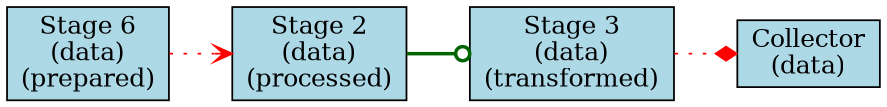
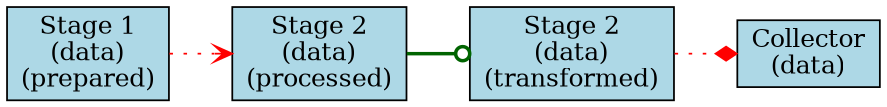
node "Stage 6 (data) (prepared)": label "Stage 6 (data) (prepared)" -> "Stage 1 (data) (prepared)"
node "Stage 3 (data) (transformed)": label "Stage 3 (data) (transformed)" -> "Stage 2 (data) (transformed)"
